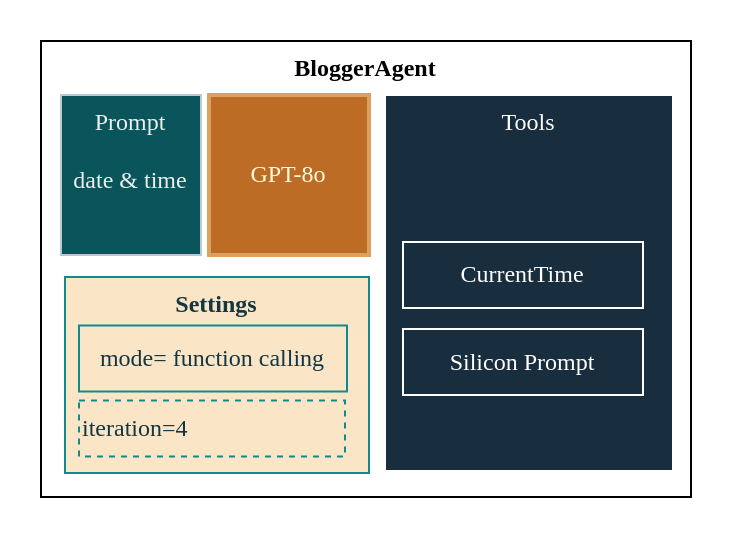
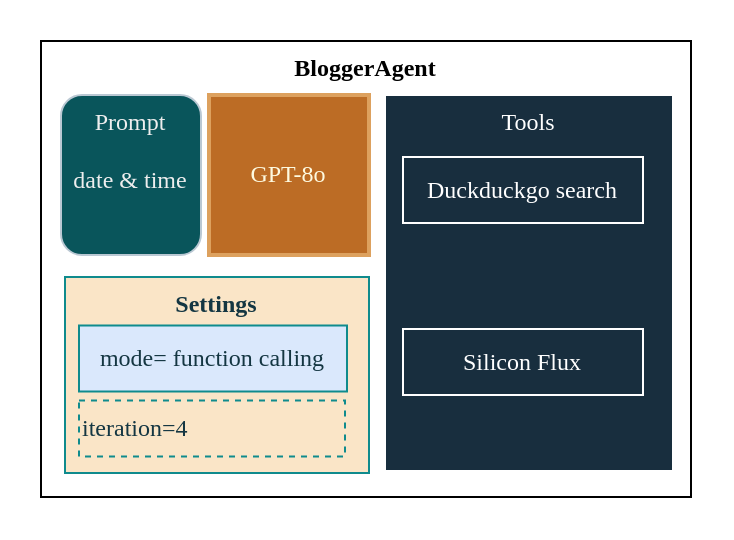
node "Prompt date & time": shape rectangle -> rounded rectangle
node "Duckduckgo search": added
node "CurrentTime": removed
node "mode= function calling": fillcolor #fae5c7 -> #dae8fc
node "Silicon Prompt": label "Silicon Prompt" -> "Silicon Flux"
